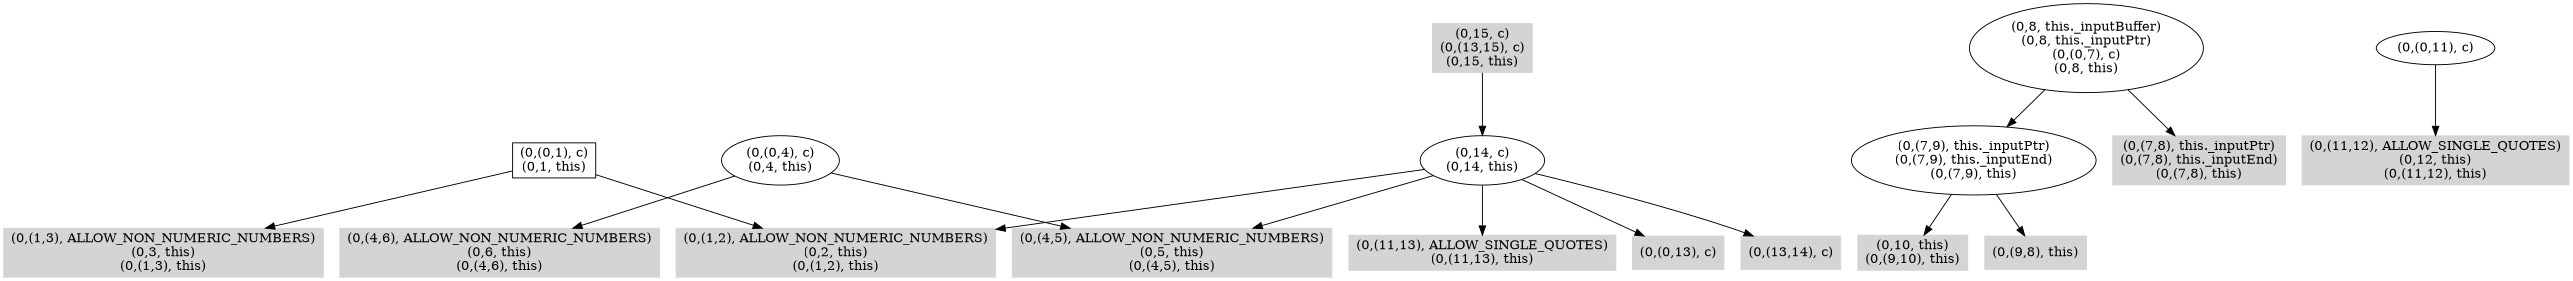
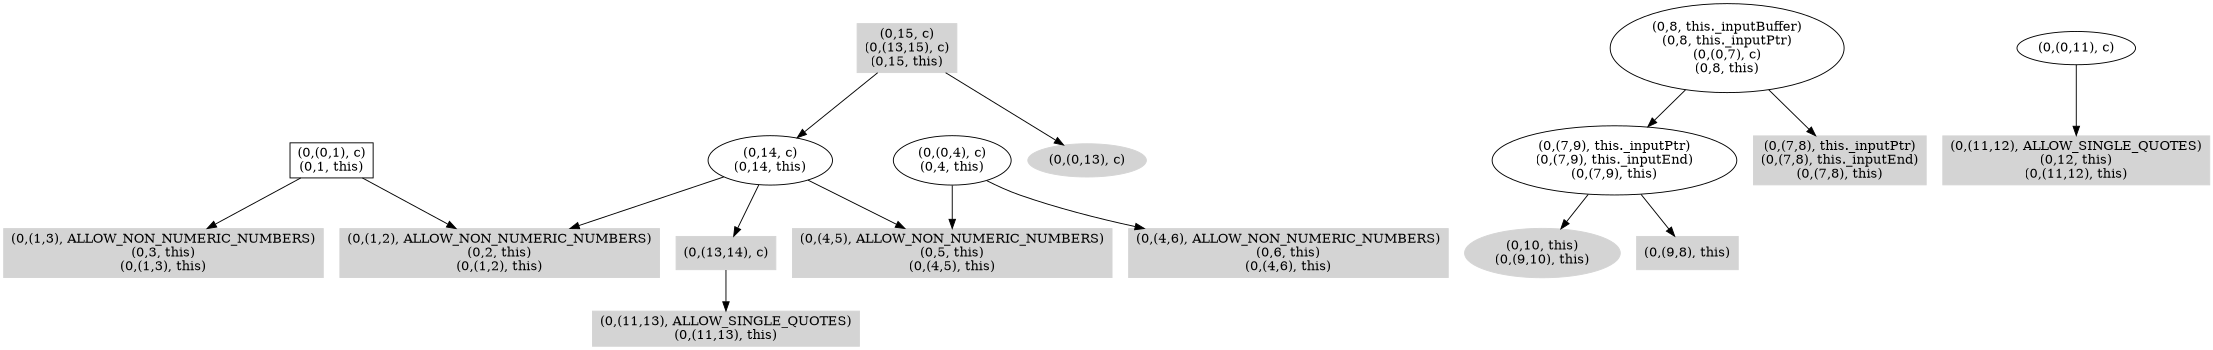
edge "(0,14, c) (0,14, this)" -> "(0,(11,13), ALLOW_SINGLE_QUOTES) (0,(11,13), this)": now "(0,(13,14), c)" -> "(0,(11,13), ALLOW_SINGLE_QUOTES) (0,(11,13), this)"
edge "(0,14, c) (0,14, this)" -> "(0,(0,13), c)": now "(0,15, c) (0,(13,15), c) (0,15, this)" -> "(0,(0,13), c)"
node "(0,(0,13), c)": shape box -> ellipse
node "(0,10, this) (0,(9,10), this)": shape box -> ellipse
